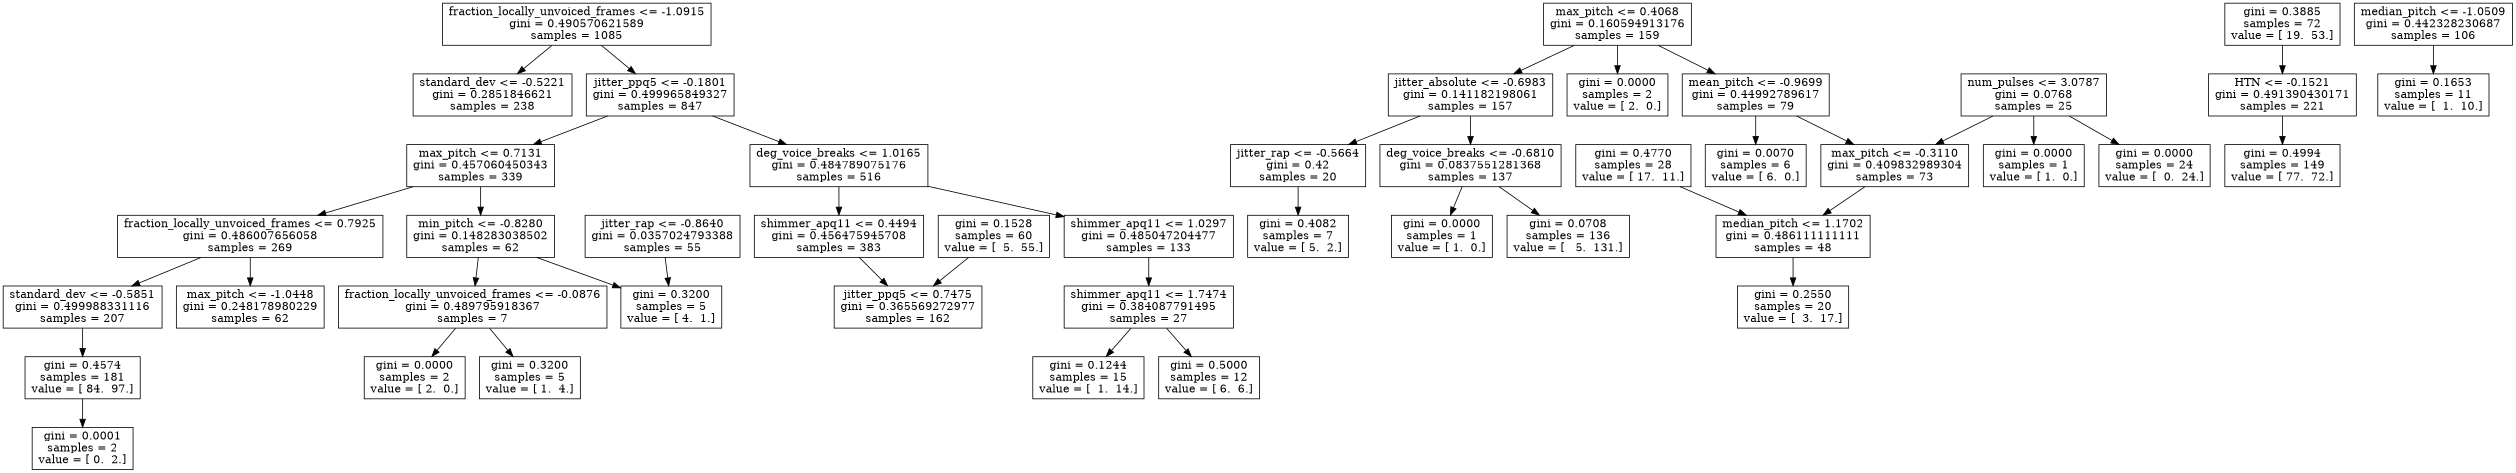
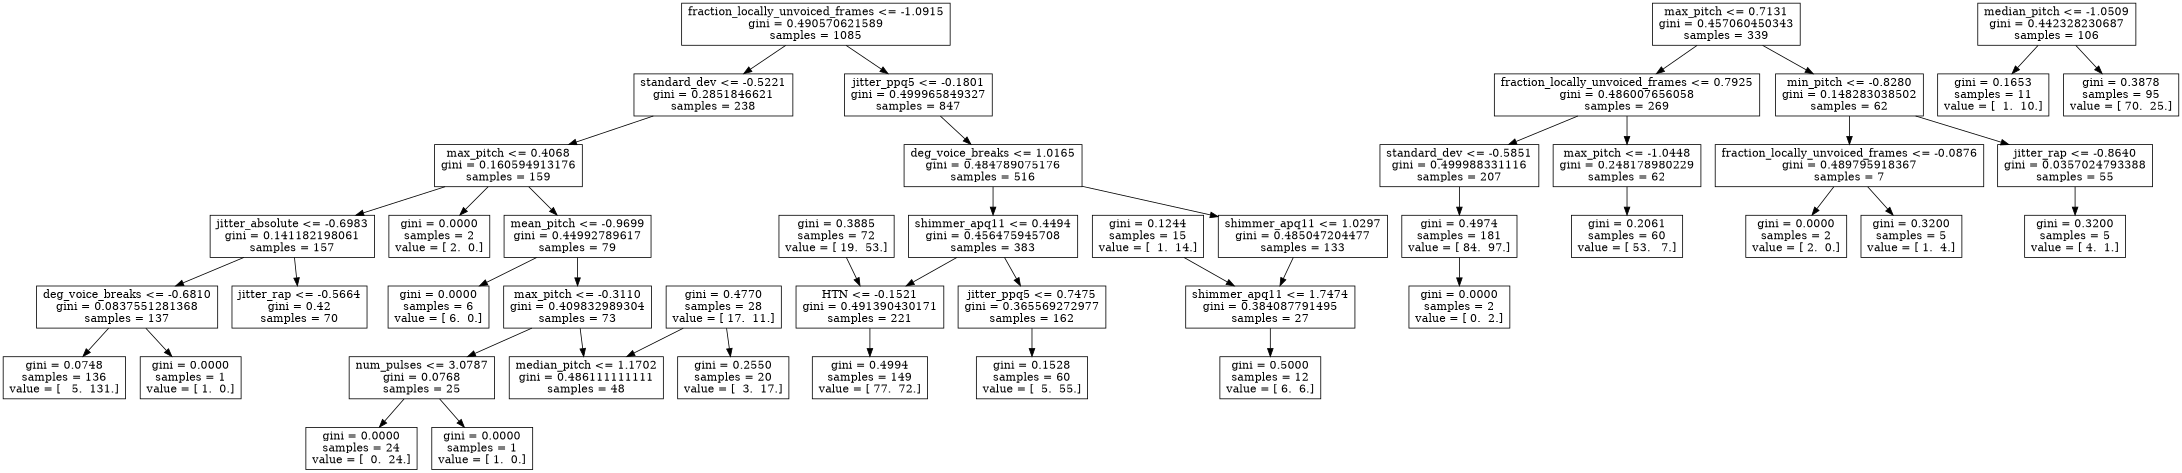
node "gini = 0.3878 samples = 95 value = [ 70.  25.]": added
edge "num_pulses <= 3.0787 gini = 0.0768 samples = 25" -> "max_pitch <= -0.3110 gini = 0.409832989304 samples = 73": reversed
edge "jitter_ppq5 <= -0.1801 gini = 0.499965849327 samples = 847" -> "max_pitch <= 0.7131 gini = 0.457060450343 samples = 339": removed
edge "standard_dev <= -0.5221 gini = 0.2851846621 samples = 238" -> "max_pitch <= 0.4068 gini = 0.160594913176 samples = 159": added
node "jitter_rap <= -0.5664 gini = 0.42 samples = 20": label "jitter_rap <= -0.5664 gini = 0.42 samples = 20" -> "jitter_rap <= -0.5664 gini = 0.42 samples = 70"
node "gini = 0.0070 samples = 6 value = [ 6.  0.]": label "gini = 0.0070 samples = 6 value = [ 6.  0.]" -> "gini = 0.0000 samples = 6 value = [ 6.  0.]"
node "gini = 0.4082 samples = 7 value = [ 5.  2.]": removed
node "gini = 0.0708 samples = 136 value = [   5.  131.]": label "gini = 0.0708 samples = 136 value = [   5.  131.]" -> "gini = 0.0748 samples = 136 value = [   5.  131.]"
node "gini = 0.2061 samples = 60 value = [ 53.   7.]": added
edge "median_pitch <= 1.1702 gini = 0.486111111111 samples = 48" -> "gini = 0.2550 samples = 20 value = [  3.  17.]": now "gini = 0.4770 samples = 28 value = [ 17.  11.]" -> "gini = 0.2550 samples = 20 value = [  3.  17.]"
edge "gini = 0.1528 samples = 60 value = [  5.  55.]" -> "jitter_ppq5 <= 0.7475 gini = 0.365569272977 samples = 162": reversed
edge "shimmer_apq11 <= 0.4494 gini = 0.456475945708 samples = 383" -> "HTN <= -0.1521 gini = 0.491390430171 samples = 221": added
edge "min_pitch <= -0.8280 gini = 0.148283038502 samples = 62" -> "gini = 0.3200 samples = 5 value = [ 4.  1.]": now "min_pitch <= -0.8280 gini = 0.148283038502 samples = 62" -> "jitter_rap <= -0.8640 gini = 0.0357024793388 samples = 55"
edge "shimmer_apq11 <= 1.7474 gini = 0.384087791495 samples = 27" -> "gini = 0.1244 samples = 15 value = [  1.  14.]": reversed
node "gini = 0.4574 samples = 181 value = [ 84.  97.]": label "gini = 0.4574 samples = 181 value = [ 84.  97.]" -> "gini = 0.4974 samples = 181 value = [ 84.  97.]"
node "gini = 0.0001 samples = 2 value = [ 0.  2.]": label "gini = 0.0001 samples = 2 value = [ 0.  2.]" -> "gini = 0.0000 samples = 2 value = [ 0.  2.]"
